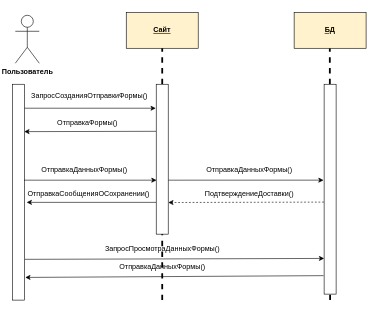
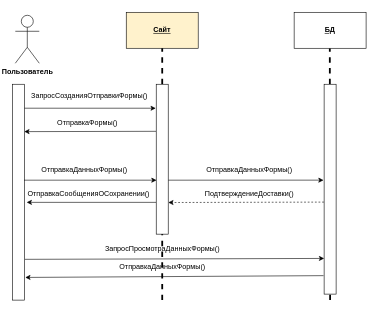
node "БД": fillcolor #fff2cc -> #ffffff
